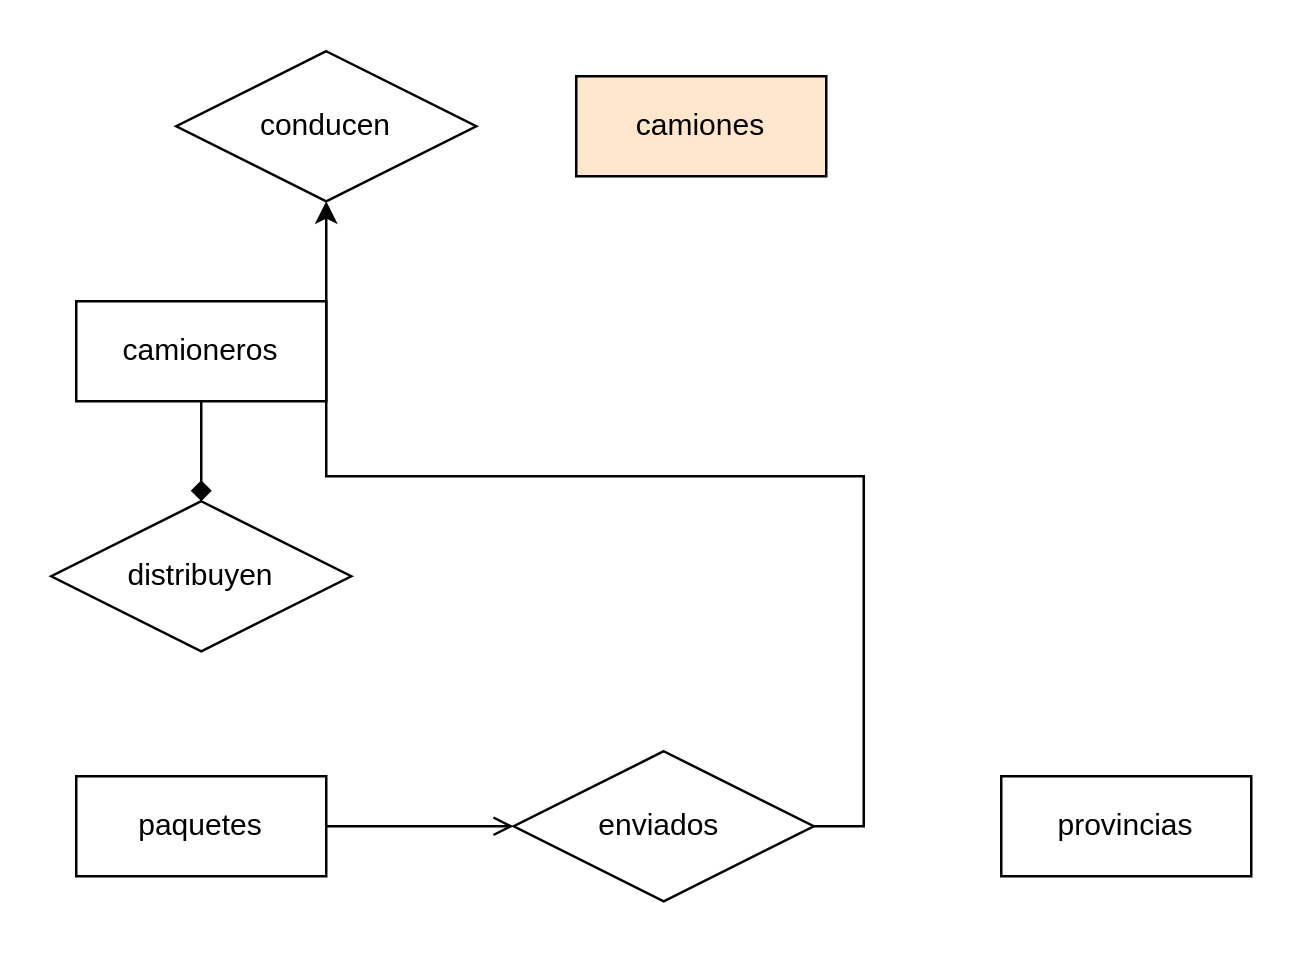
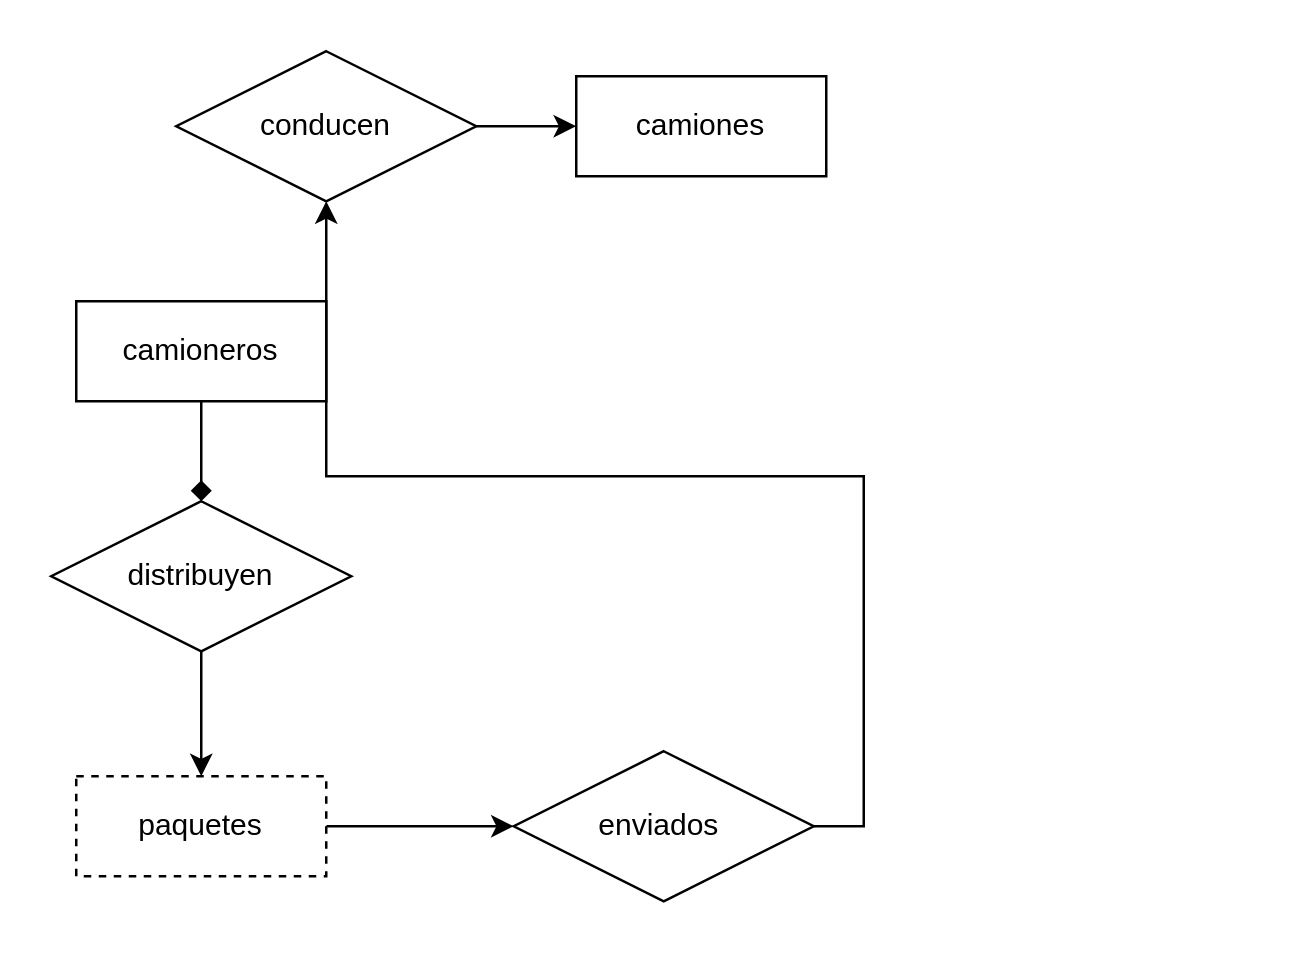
edge "conducen" -> "camiones": added
node "camiones": fillcolor #ffe6cc -> #ffffff
edge "distribuyen" -> "paquetes": added
node "paquetes": style solid -> dashed
edge "paquetes" -> "enviados": arrowhead open -> classic
node "provincias": removed
